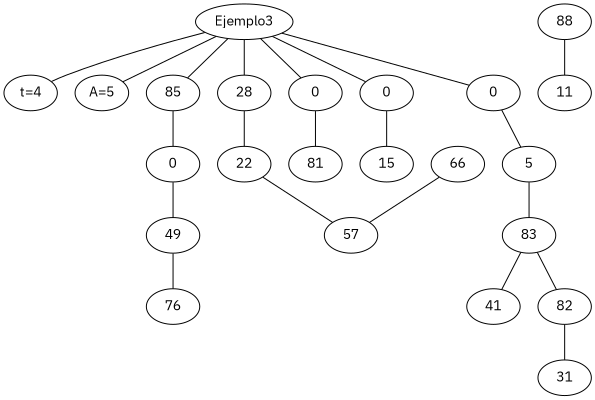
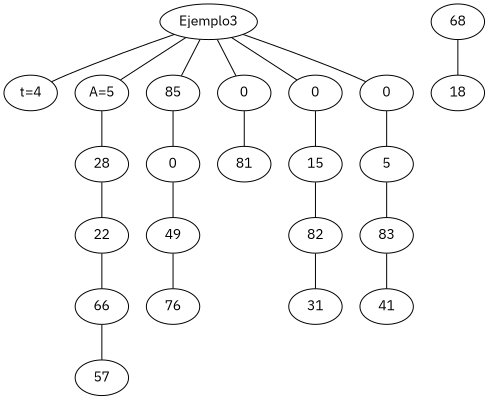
node "88": label "88" -> "68"
edge "Ejemplo3" -- "28": now "A=5" -- "28"
node "11": label "11" -> "18"
edge "22" -- "57": now "22" -- "66"
edge "83" -- "82": now "15" -- "82"
